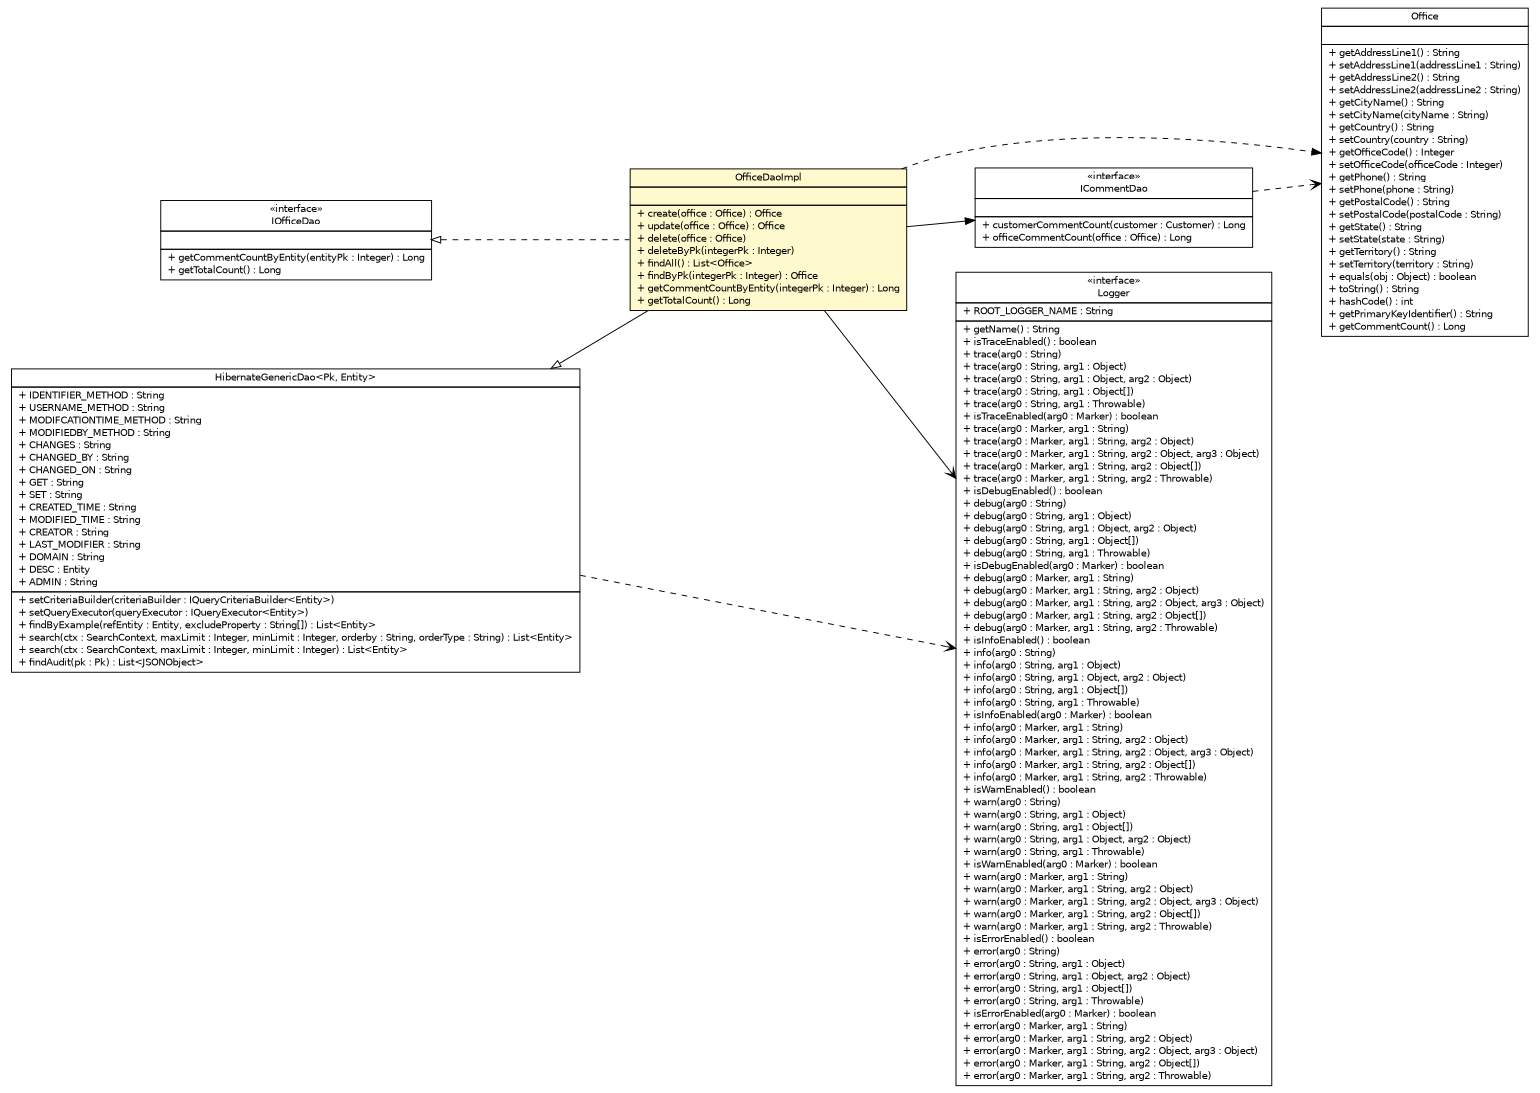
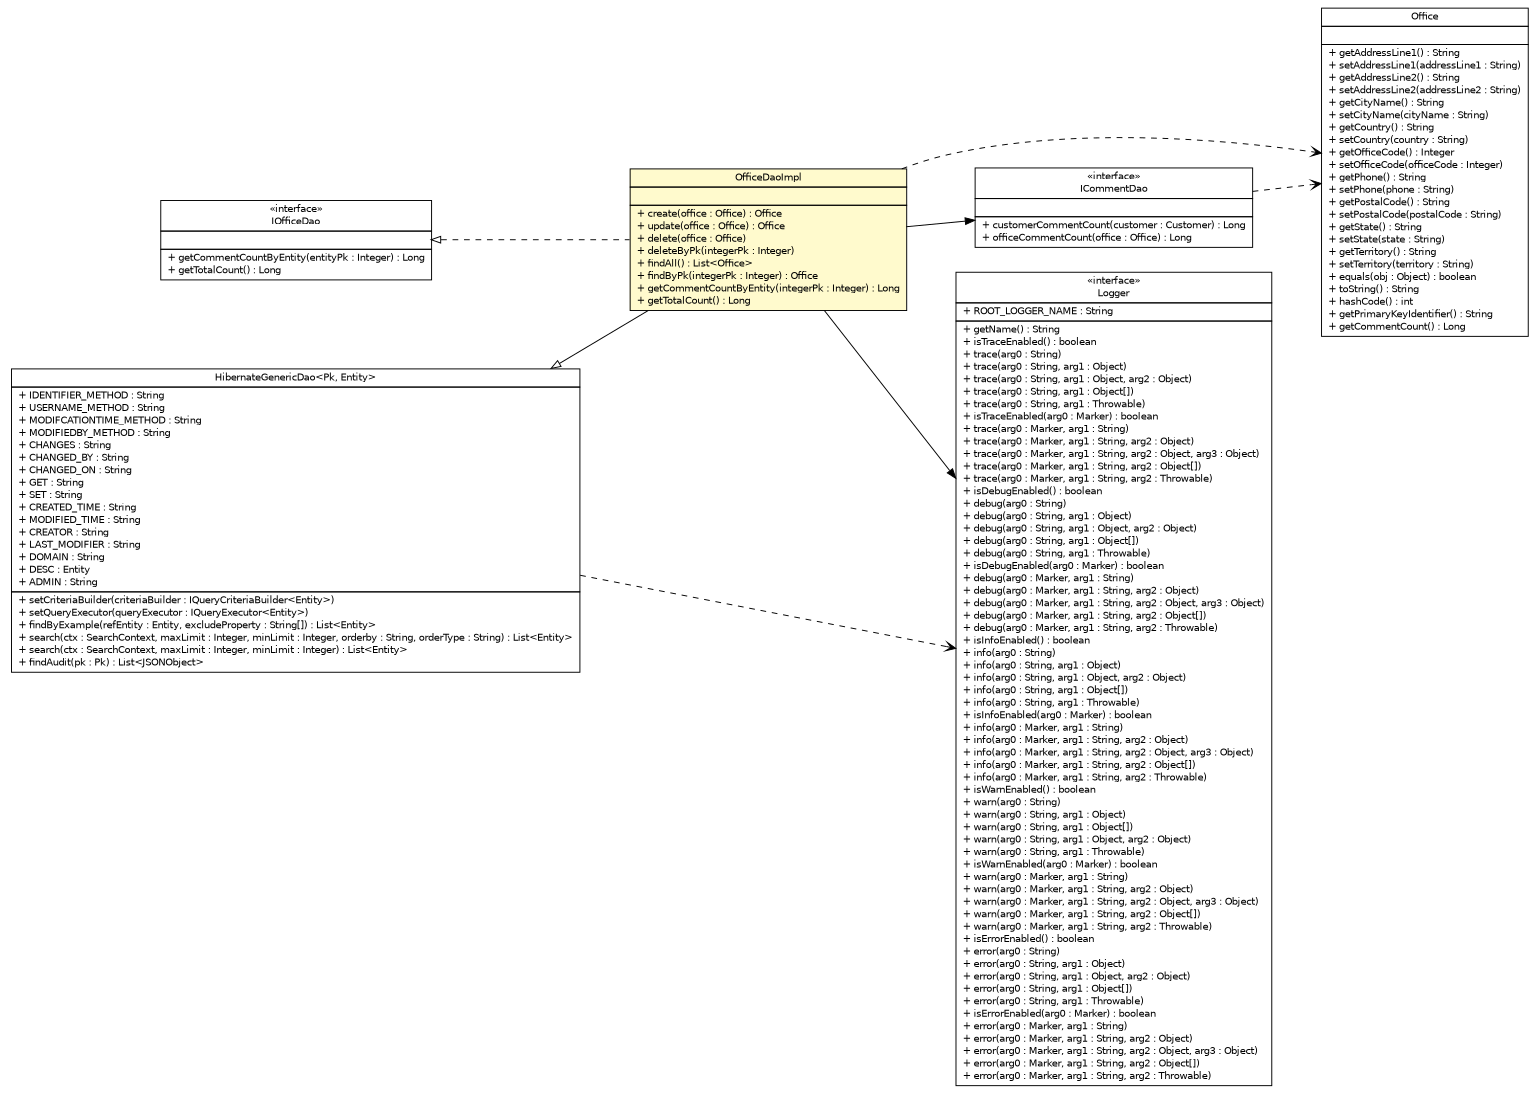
edge "OfficeDaoImpl" -> "Office": arrowhead normal -> open
edge "OfficeDaoImpl" -> "Logger": arrowhead open -> normal
